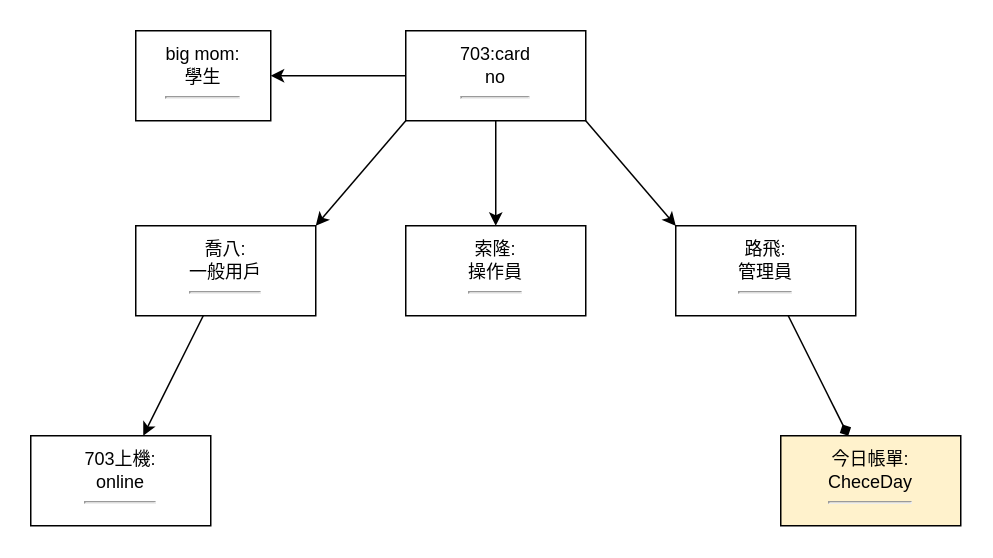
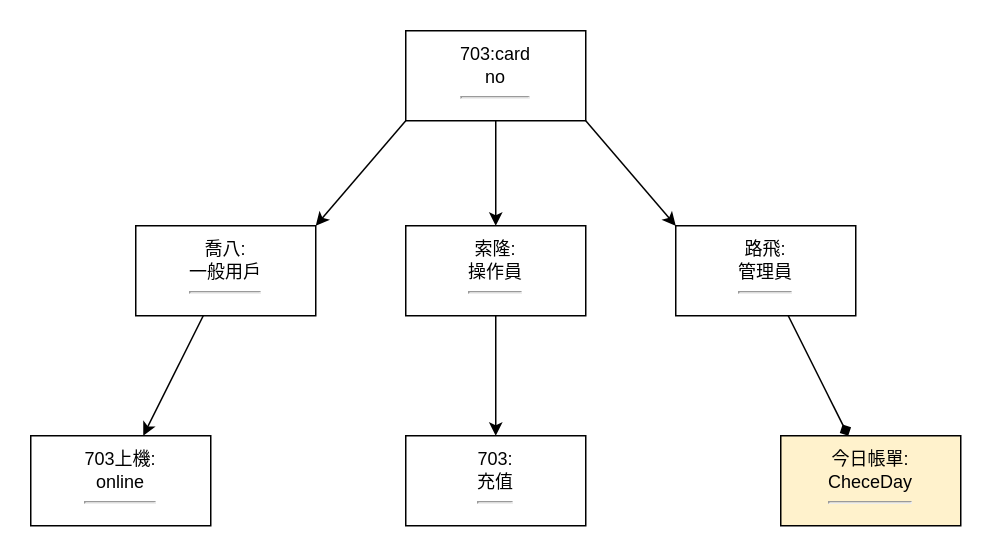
node "big mom: 學生": removed
edge "703:card no" -> "big mom: 學生": removed
edge "索隆: 操作員" -> "703: 充值": added
node "703: 充值": added
